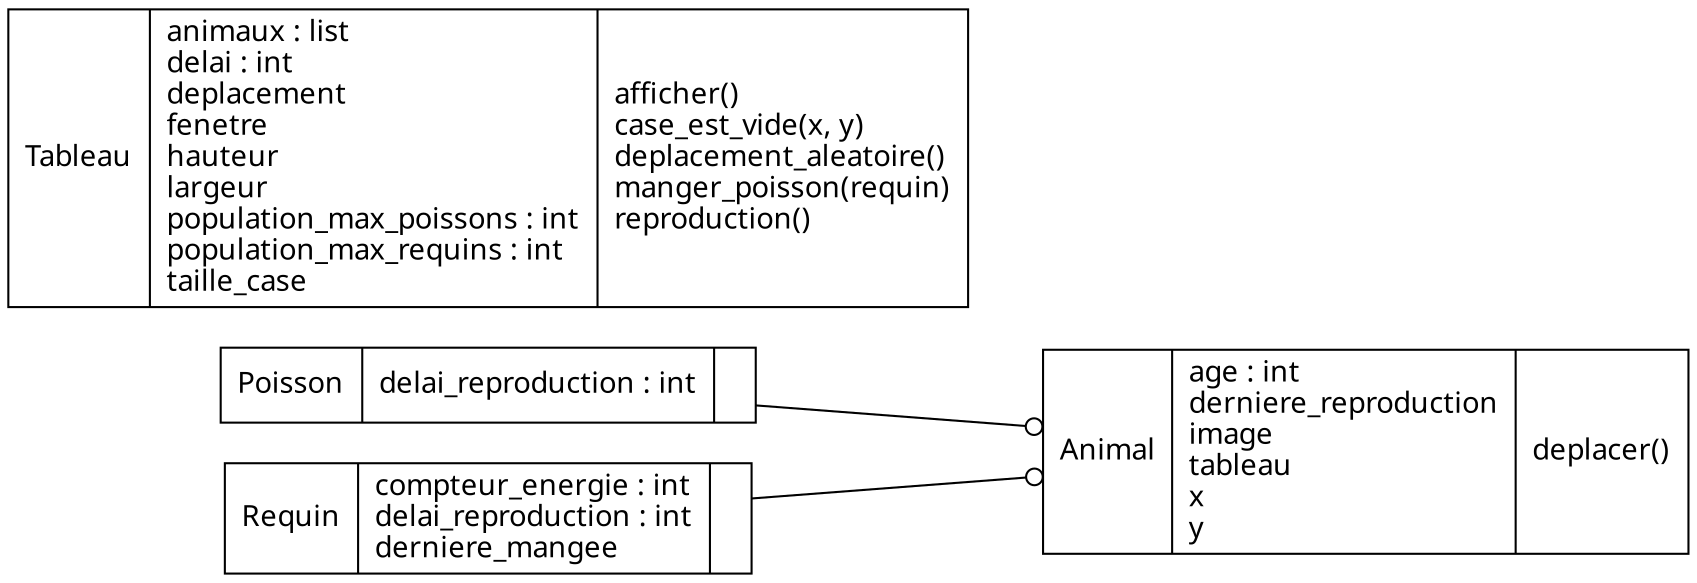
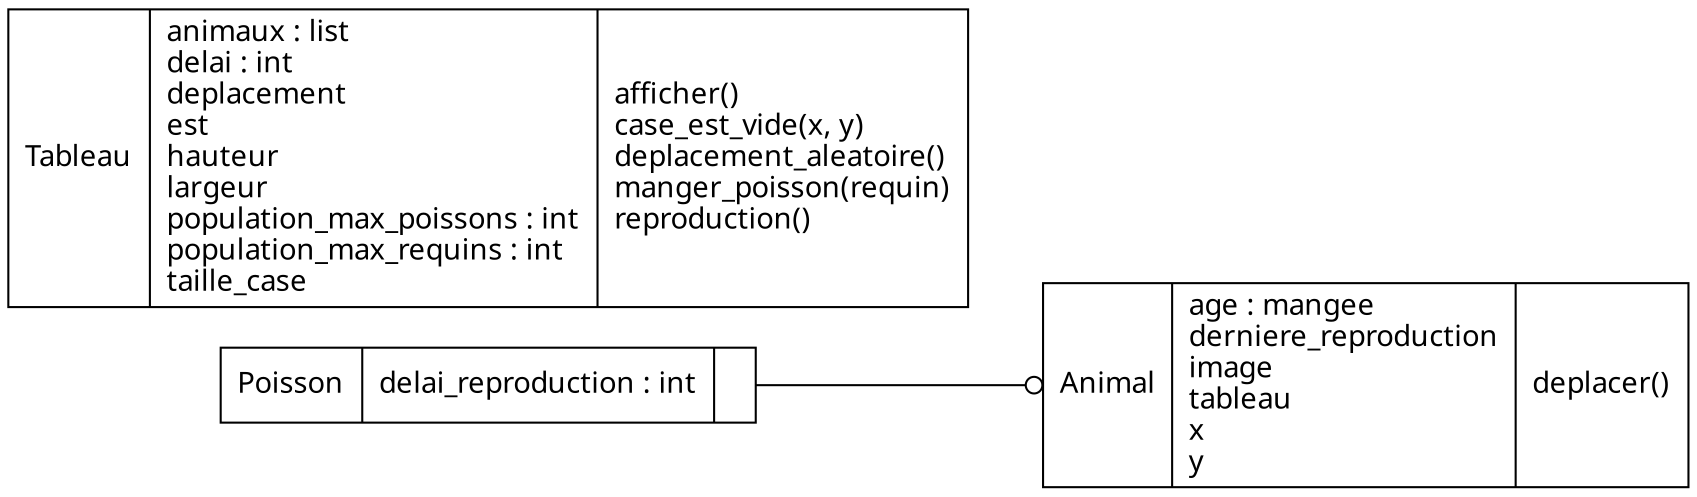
node "Tableau": text "fenetre" -> "est"
node "Animal": text "age : int" -> "age : mangee"
node "Requin": removed
